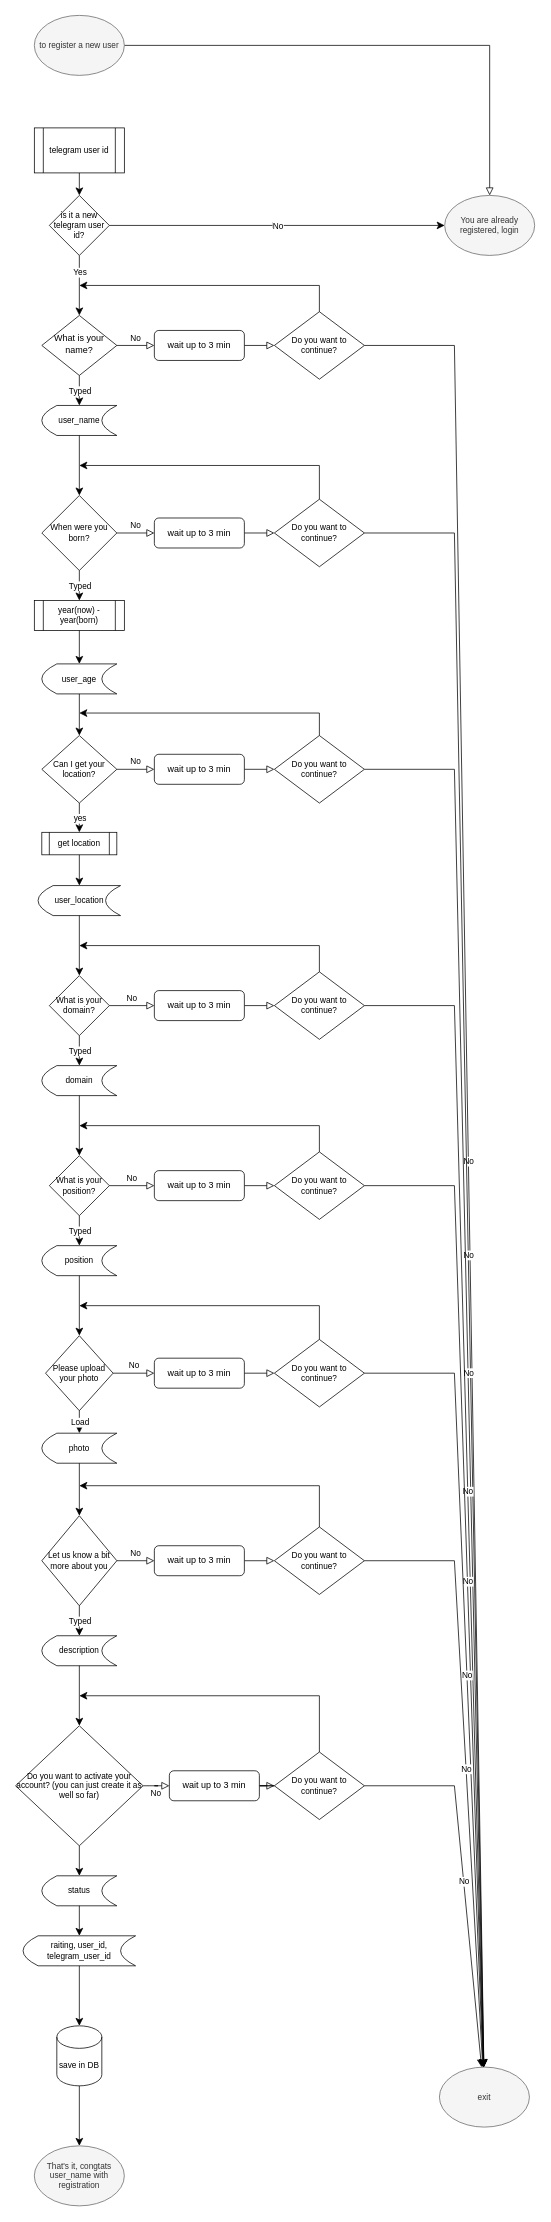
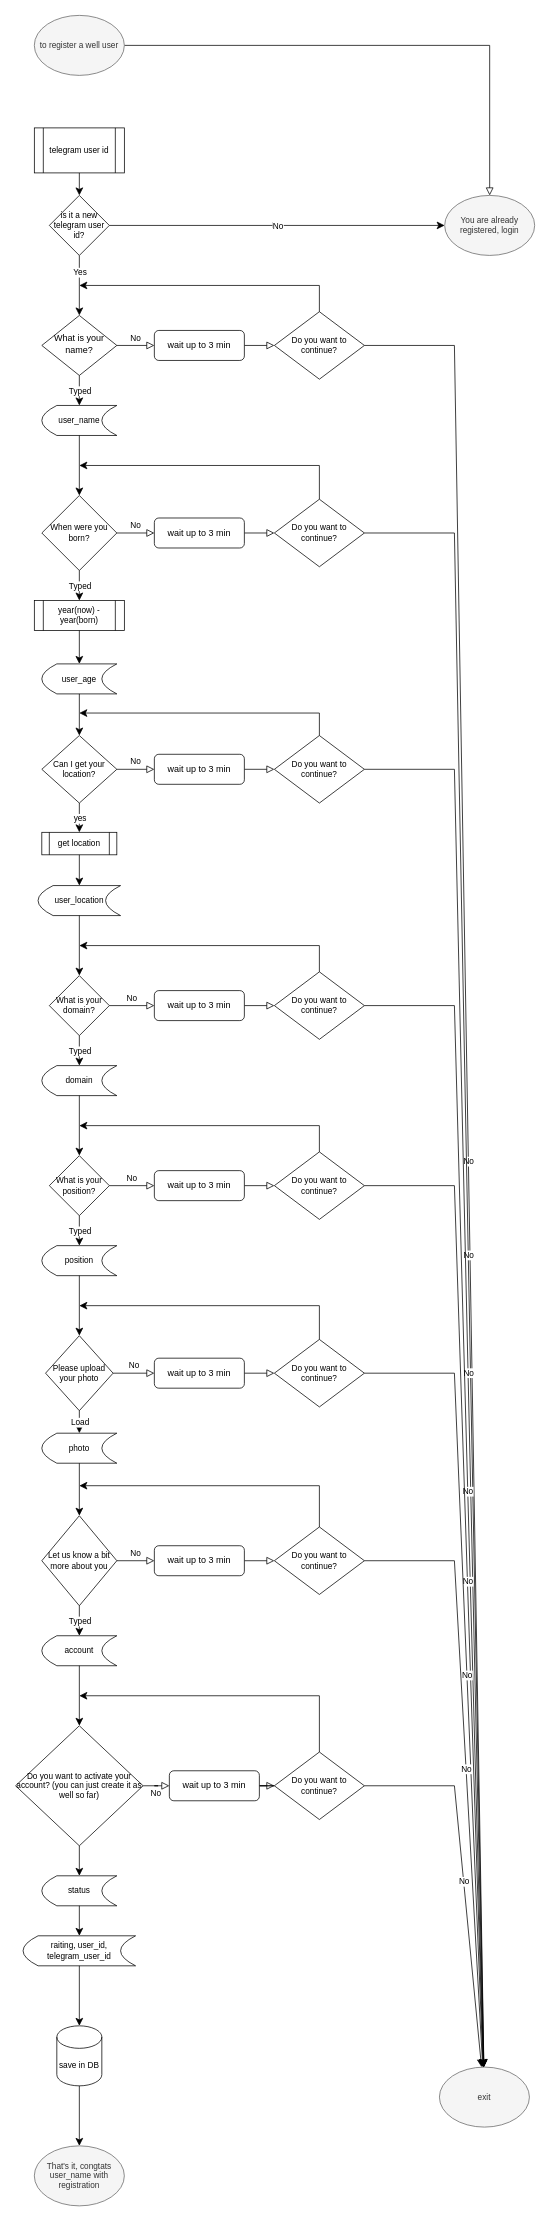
node "to register a new user": label "to register a new user" -> "to register a well user"
node "description": label "description" -> "account"
